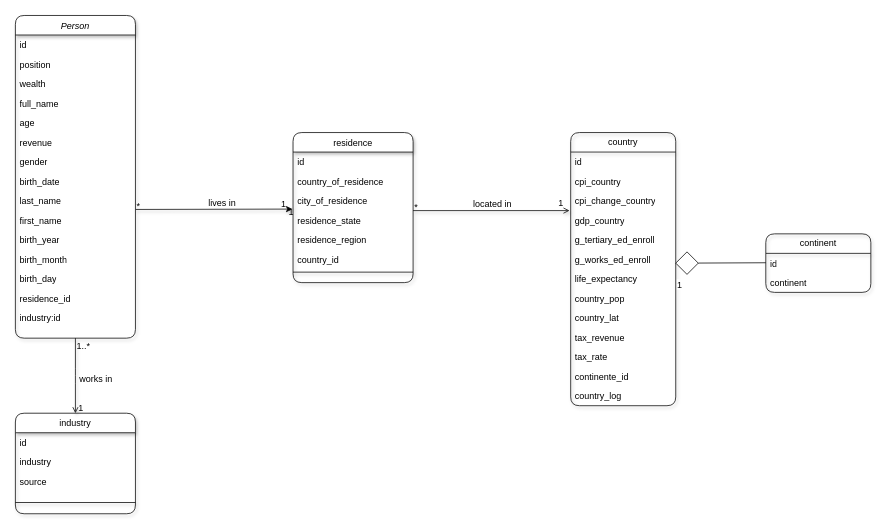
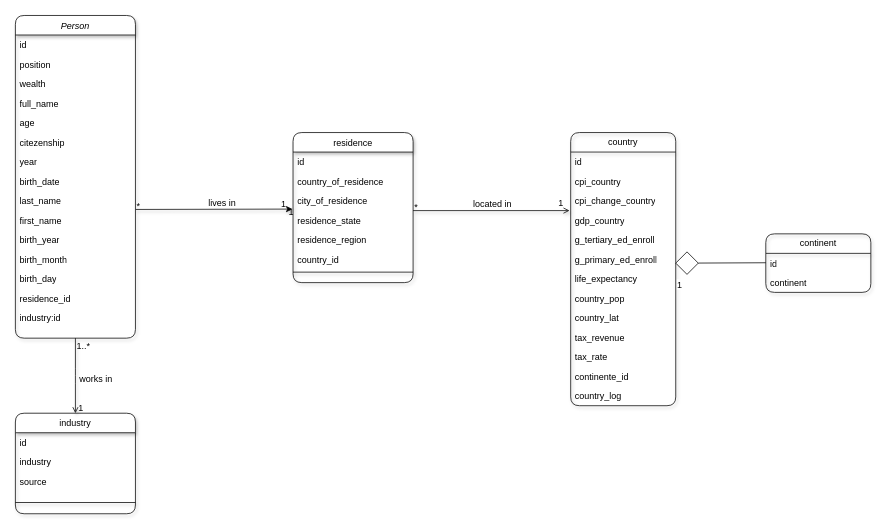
node "revenue": label "revenue" -> "citezenship"
node "gender": label "gender" -> "year"
node "g_works_ed_enroll": label "g_works_ed_enroll" -> "g_primary_ed_enroll"
